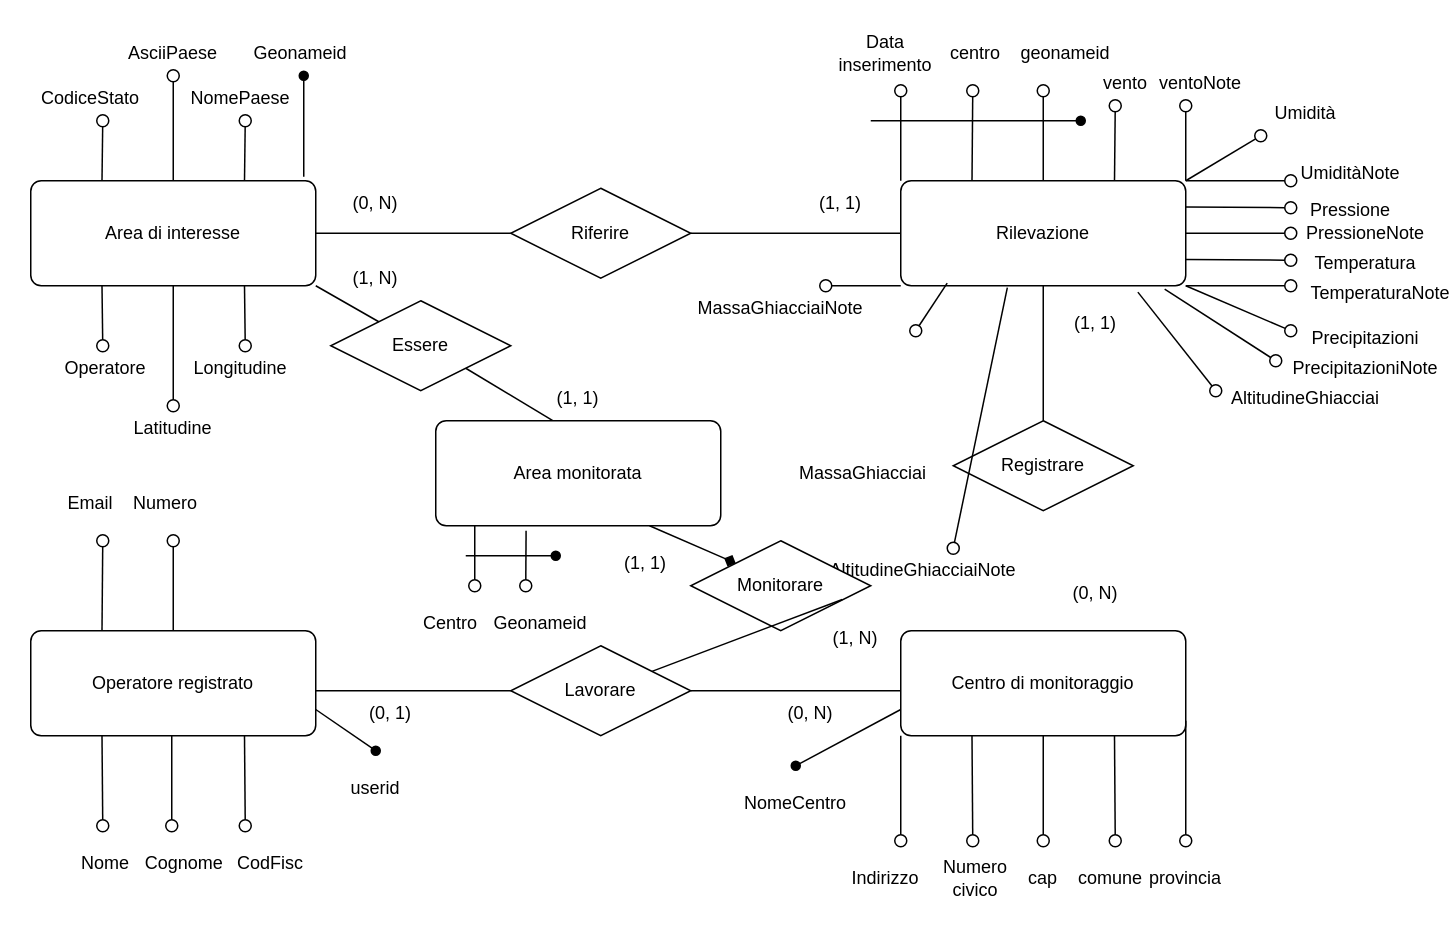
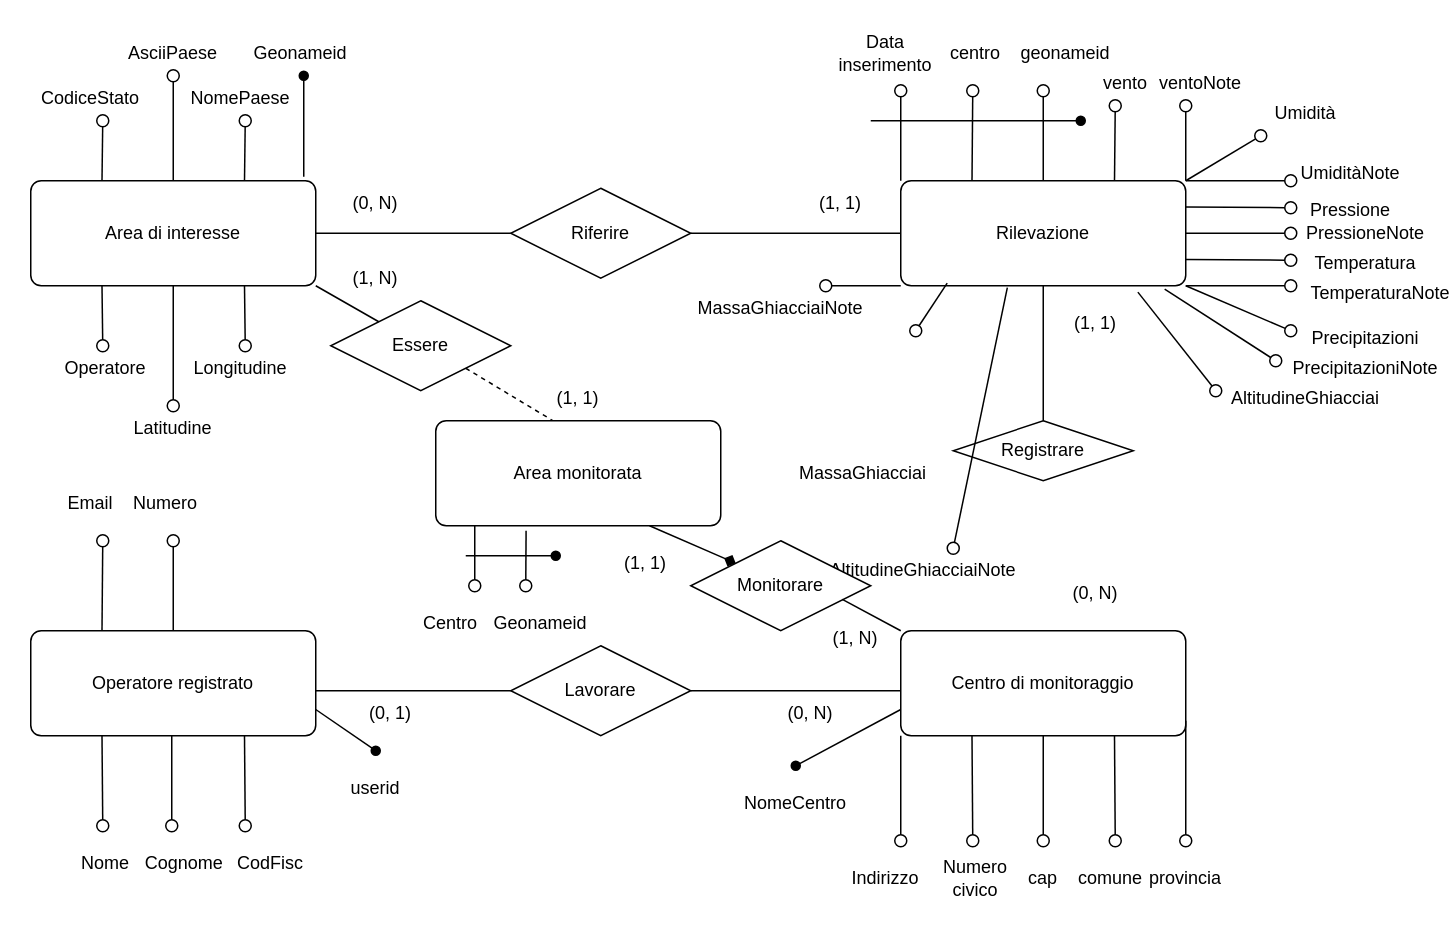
edge "Essere" -- "Area monitorata": style solid -> dashed
node "Registrare": size 180x90 -> 180x60
edge "Monitorare" -- "Lavorare": now "Monitorare" -- "Centro di monitoraggio"
